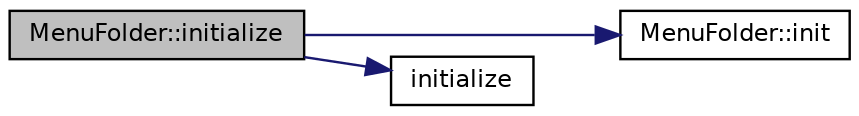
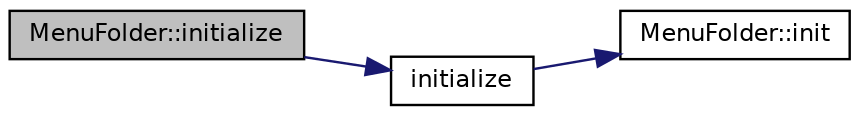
edge "MenuFolder::initialize" -> "MenuFolder::init": now "initialize" -> "MenuFolder::init"
